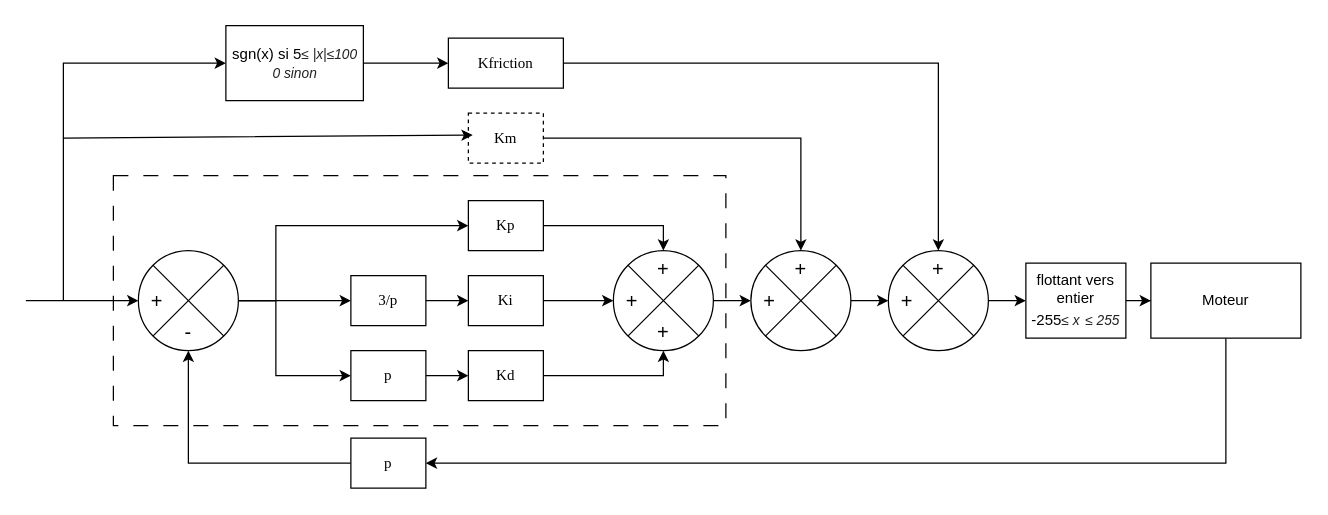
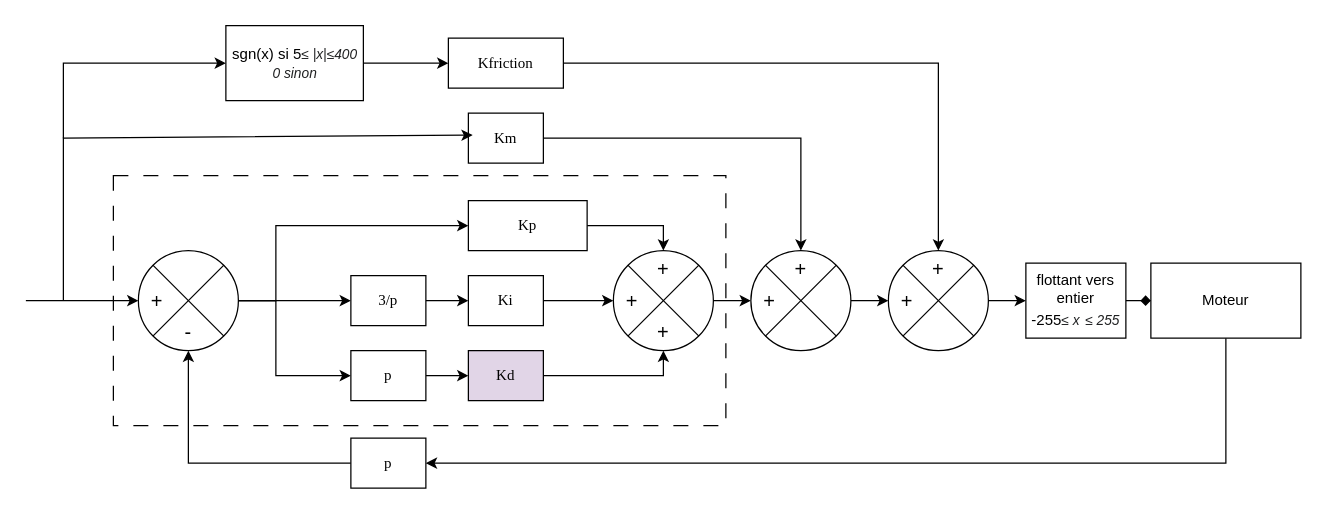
node "sgn(x) si 5≤ |x|≤100 0 sinon": label "sgn(x) si 5≤ |x|≤100 0 sinon" -> "sgn(x) si 5≤ |x|≤400 0 sinon"
node "Km": style dashed -> solid
node "Kp": size 75x50 -> 119x50
edge "flottant vers entier -255≤ x ≤ 255" -> "Moteur": arrowhead classic -> diamond
node "Kd": fillcolor #ffffff -> #e1d5e7
